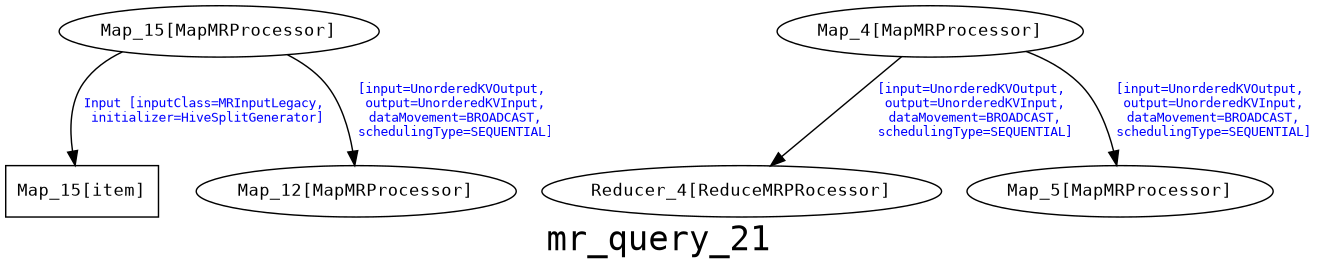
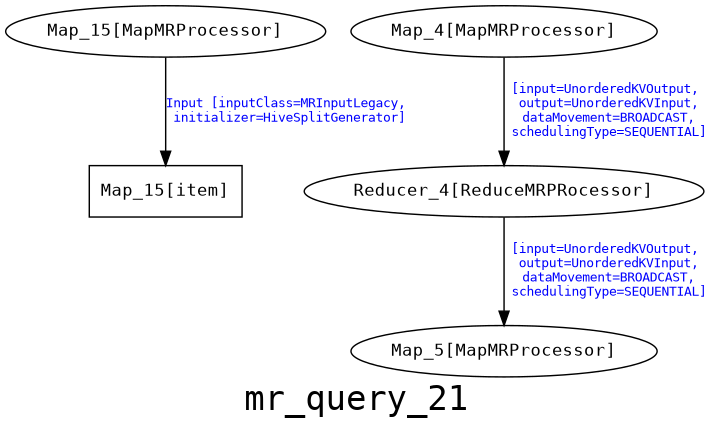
edge "Map_4[MapMRProcessor]" -> "Map_5[MapMRProcessor]": now "Reducer_4[ReduceMRPRocessor]" -> "Map_5[MapMRProcessor]"
node "Map_12[MapMRProcessor]": removed
